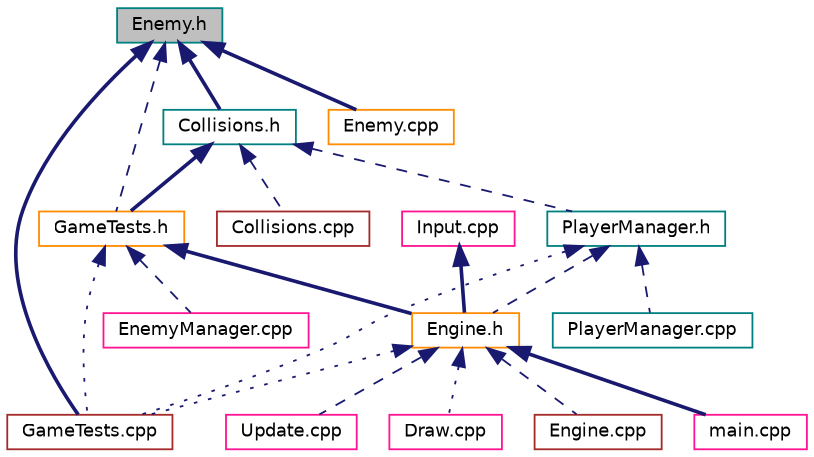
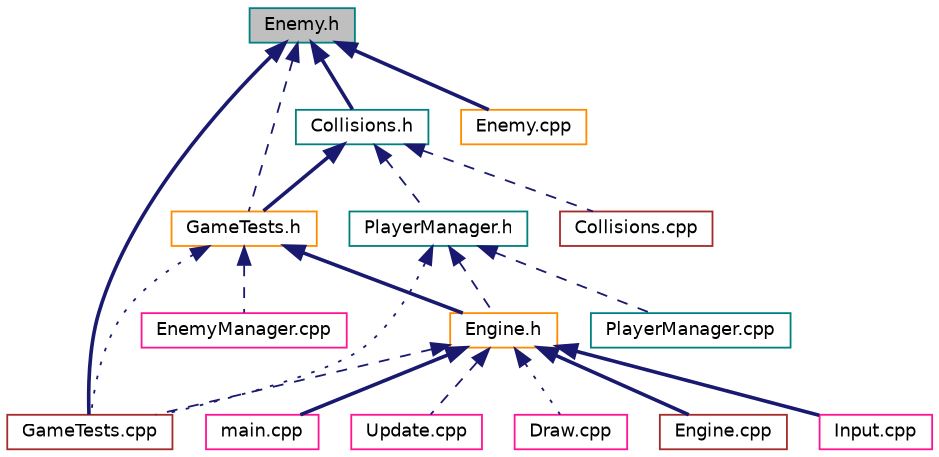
edge "Engine.h" -> "Input.cpp": reversed
edge "GameTests.cpp" -> "Engine.h": style dotted -> dashed
edge "Engine.cpp" -> "Engine.h": style dashed -> bold
